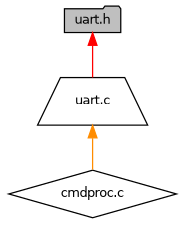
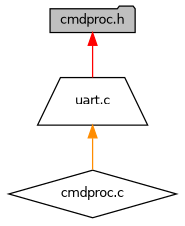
node "uart.h": label "uart.h" -> "cmdproc.h"
